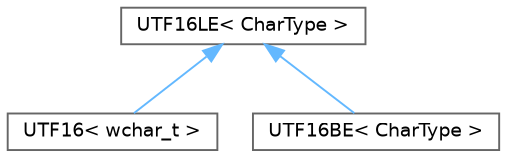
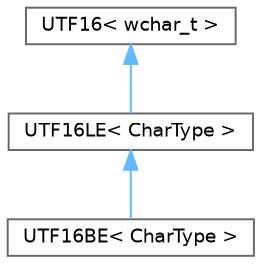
edge "UTF16< wchar_t >" -> "UTF16LE< CharType >": reversed
